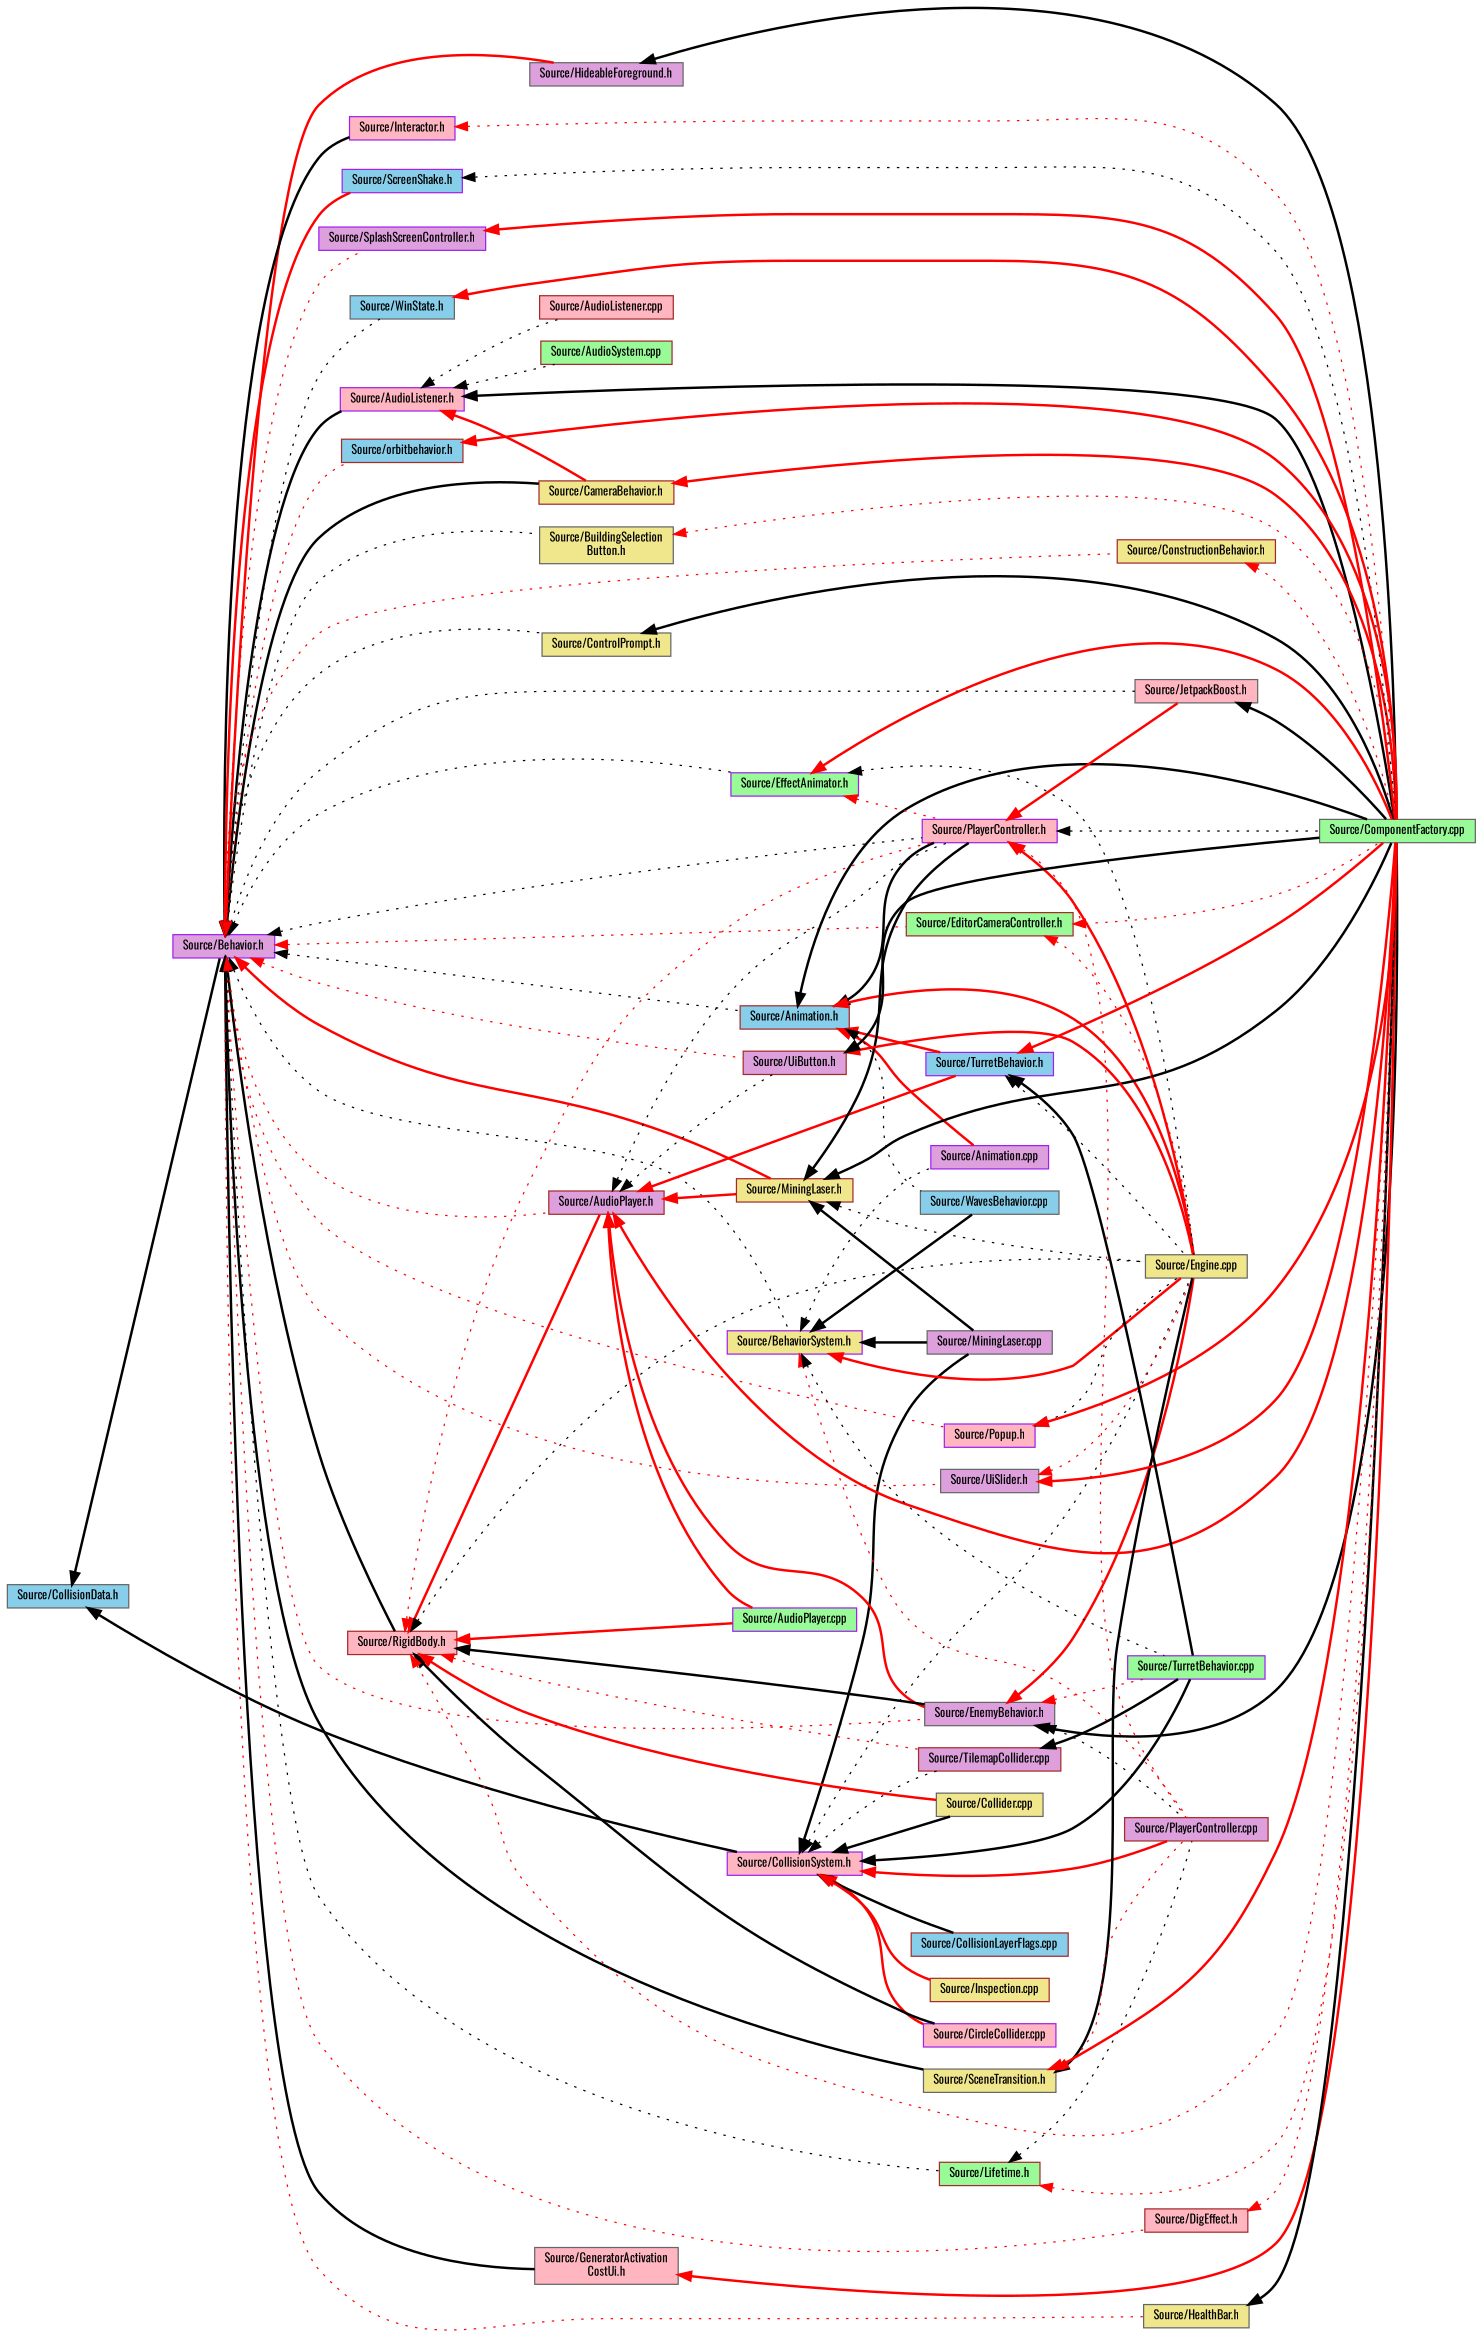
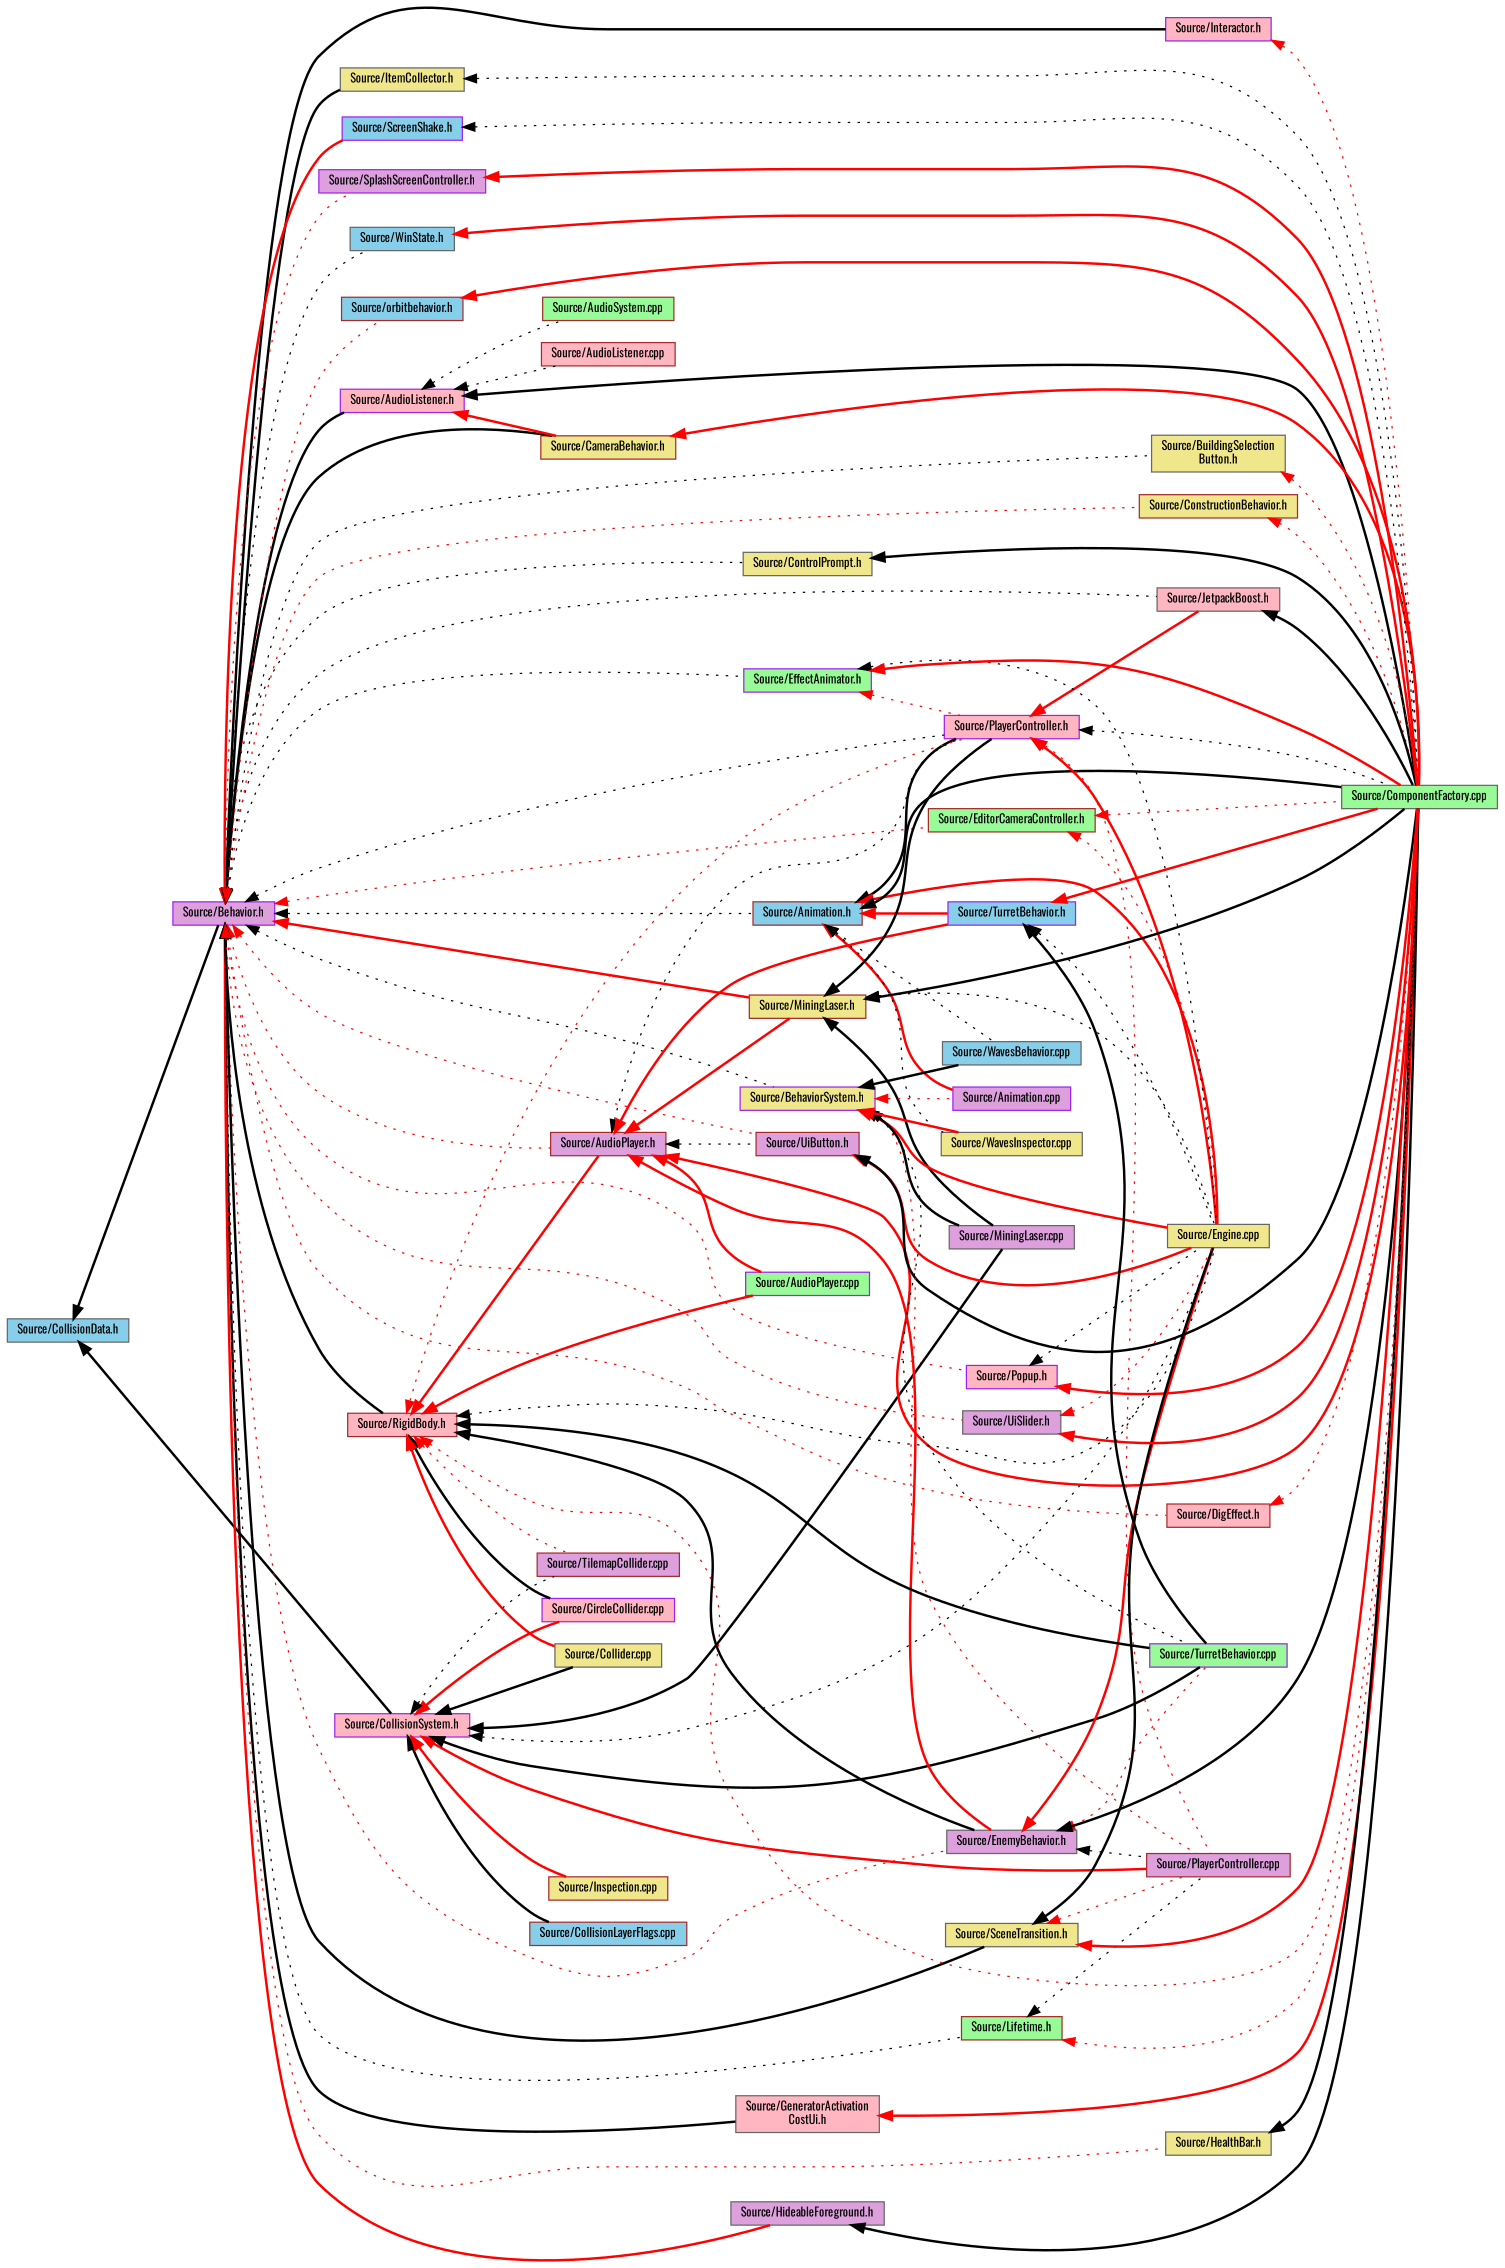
node "Source/ItemCollector.h": added
node "Source/WavesInspector.cpp": added
edge "Source/Animation.cpp" -> "Source/BehaviorSystem.h": color black -> red
edge "Source/TurretBehavior.cpp" -> "Source/TilemapCollider.cpp": now "Source/TurretBehavior.cpp" -> "Source/RigidBody.h"
